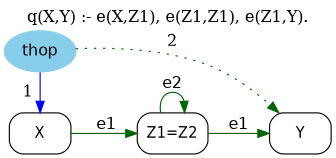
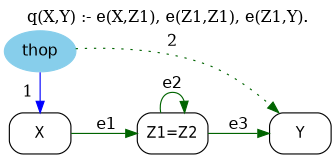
edge "Z1=Z2" -> "Y": label "e1" -> "e3"
